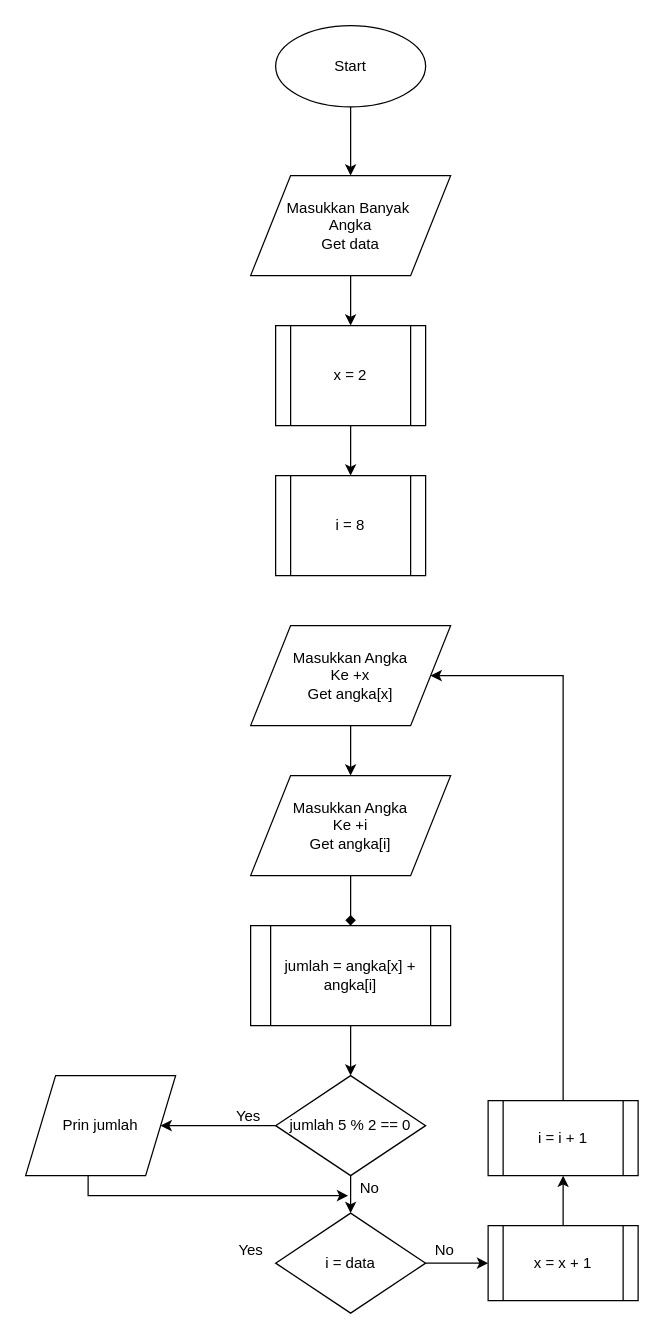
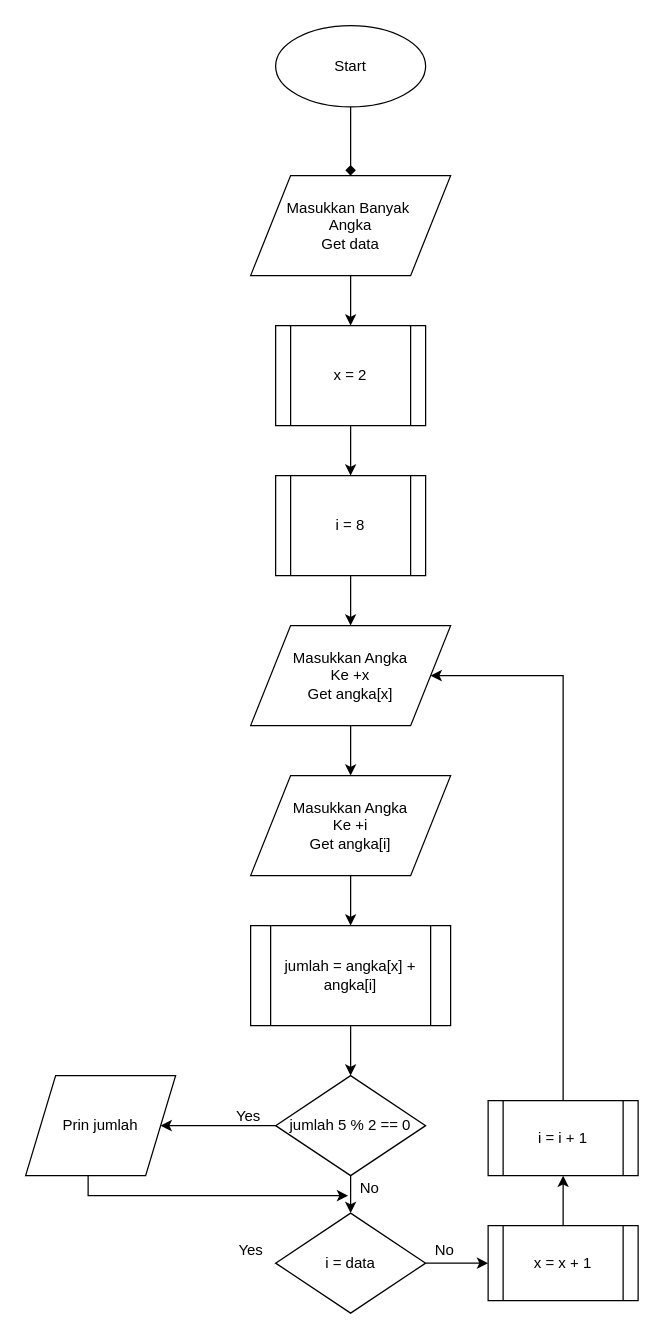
edge "Start" -> "Masukkan Banyak Angka Get data": arrowhead classic -> diamond
edge "i = 8" -> "Masukkan Angka Ke +x Get angka[x]": added
edge "Masukkan Angka Ke +i Get angka[i]" -> "jumlah = angka[x] + angka[i]": arrowhead diamond -> classic
